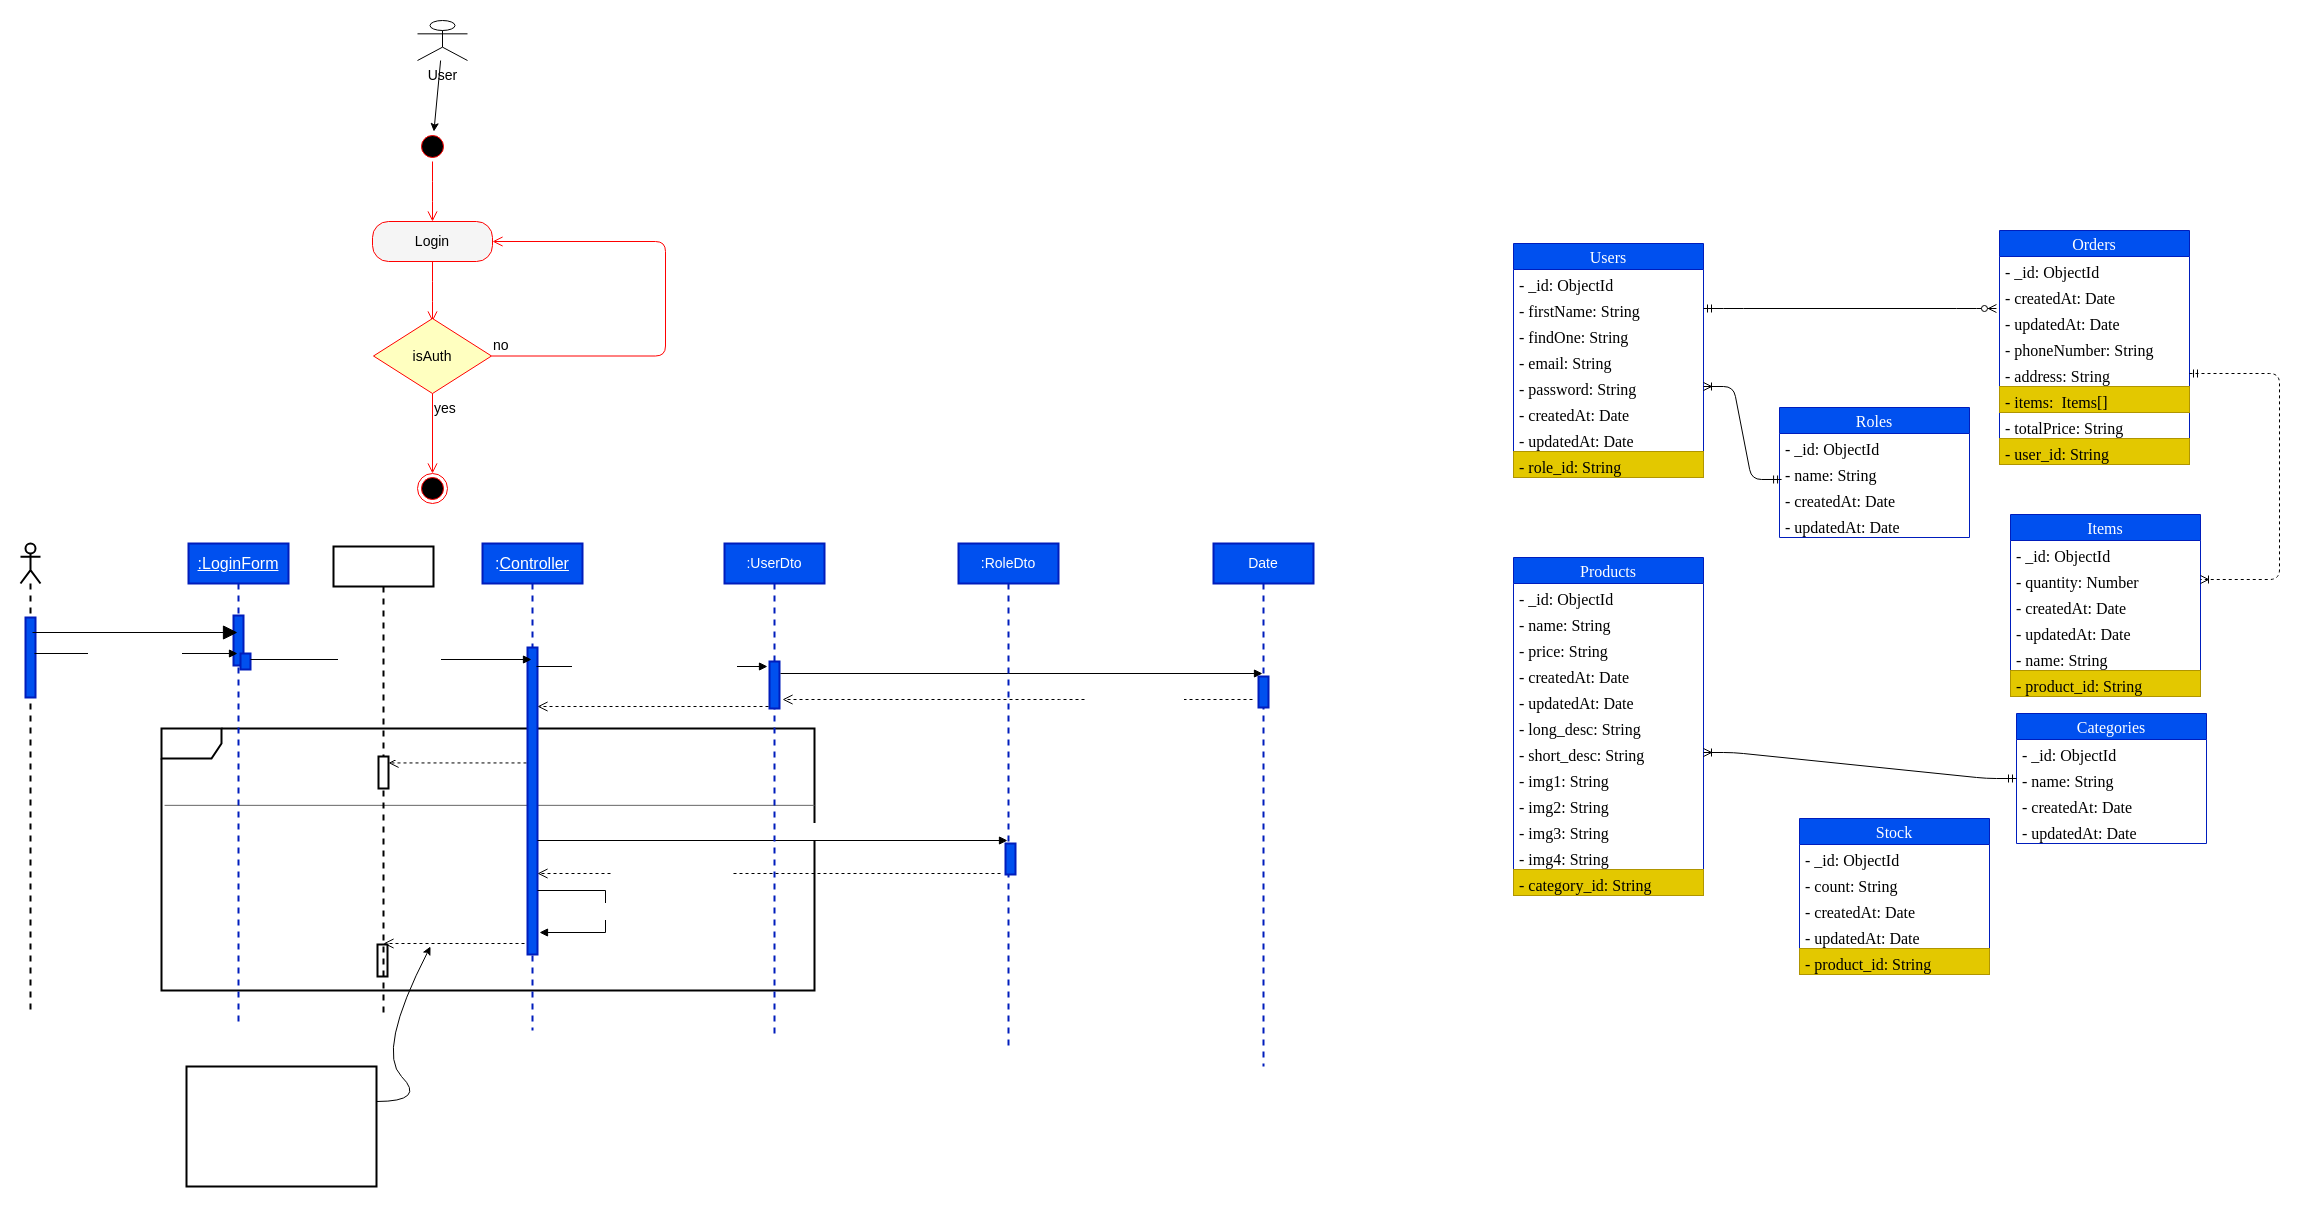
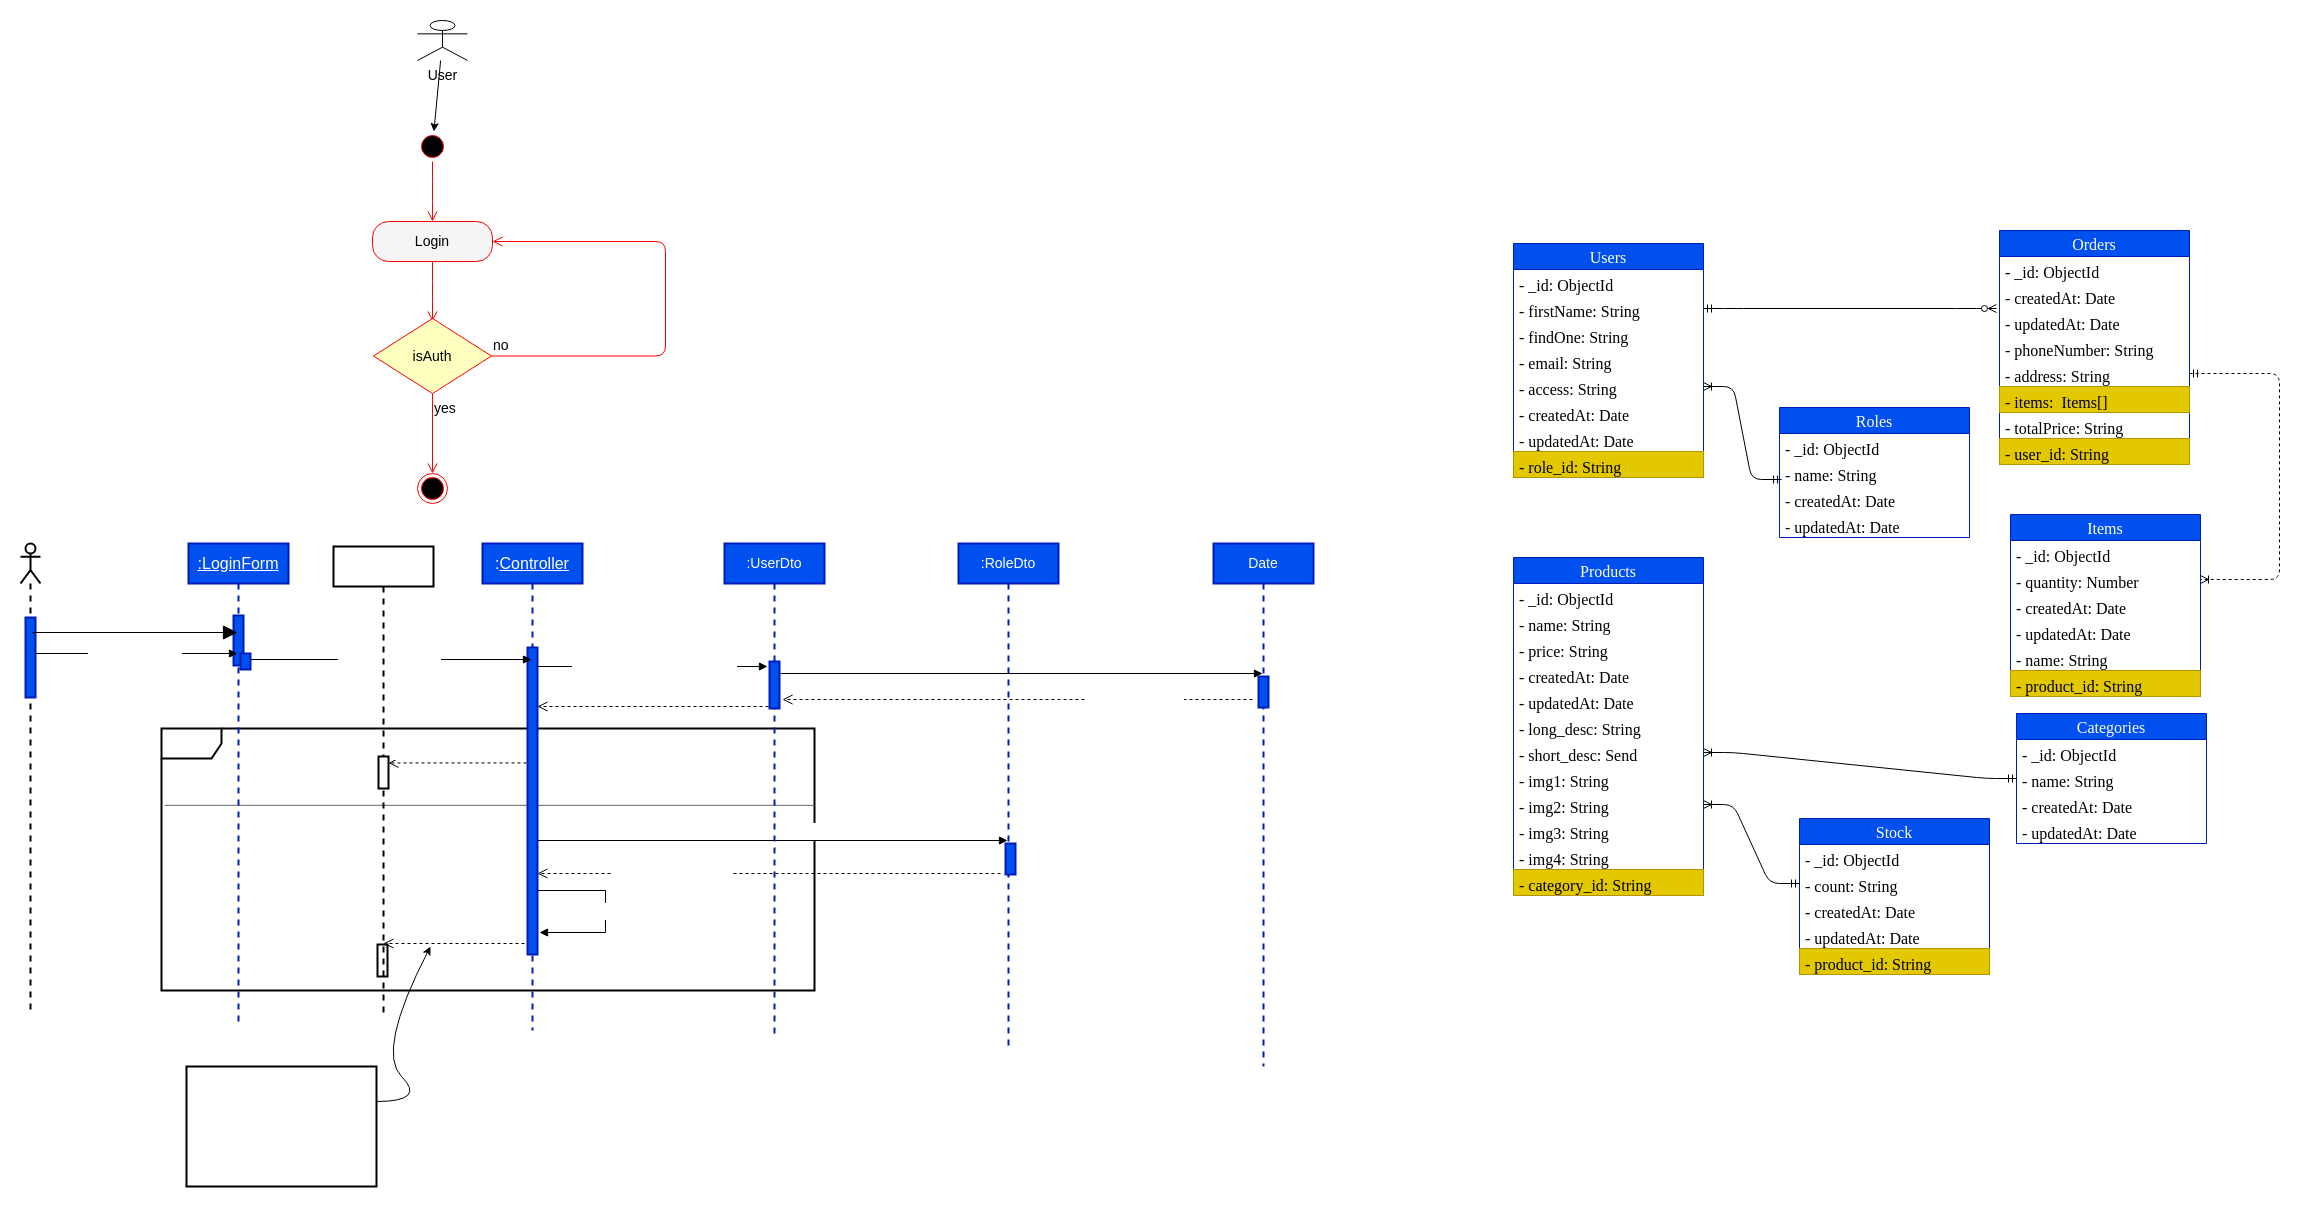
node "- password: String": label "- password: String" -> "- access: String"
node "- short_desc: String": label "- short_desc: String" -> "- short_desc: Send"
edge "- img2: String" -- "- count: String": added
